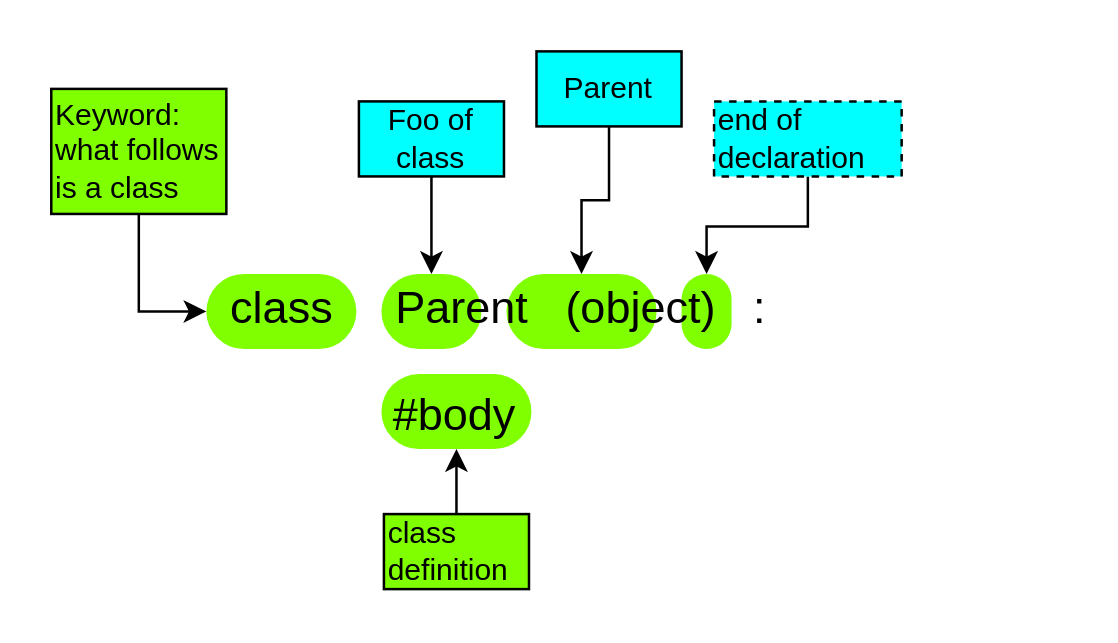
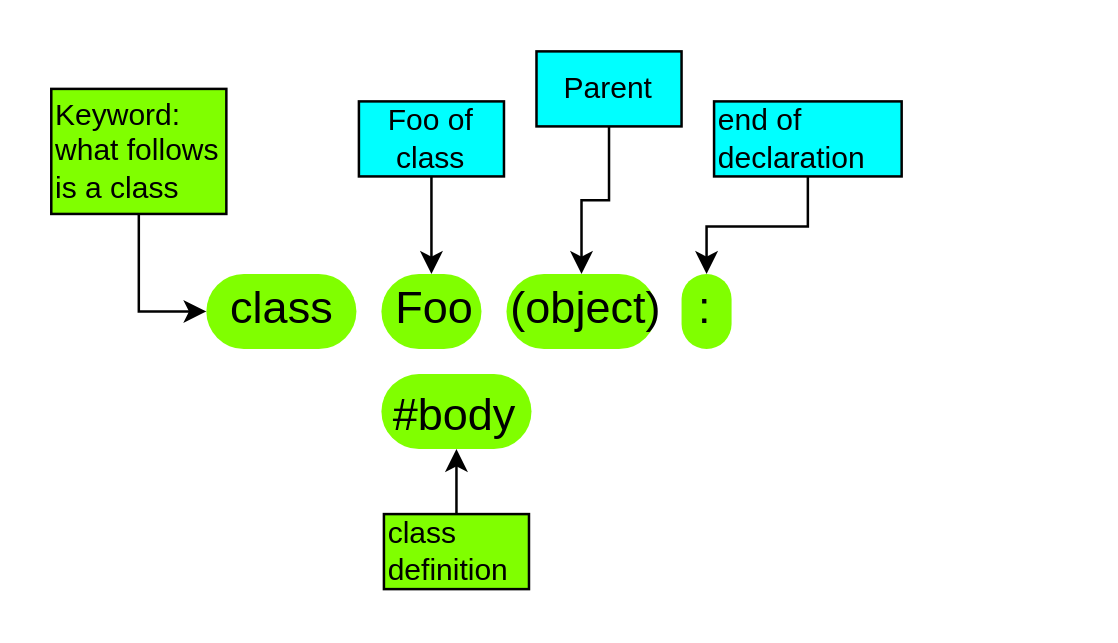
node "end of declaration": style dashed -> solid
node "class Parent (object) : #body": label "class Parent (object) : #body" -> "class Foo (object) : #body"
